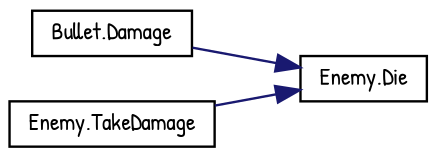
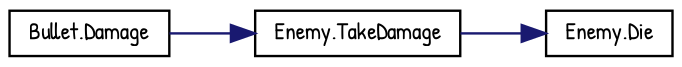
edge "Bullet.Damage" -> "Enemy.Die": now "Bullet.Damage" -> "Enemy.TakeDamage"
